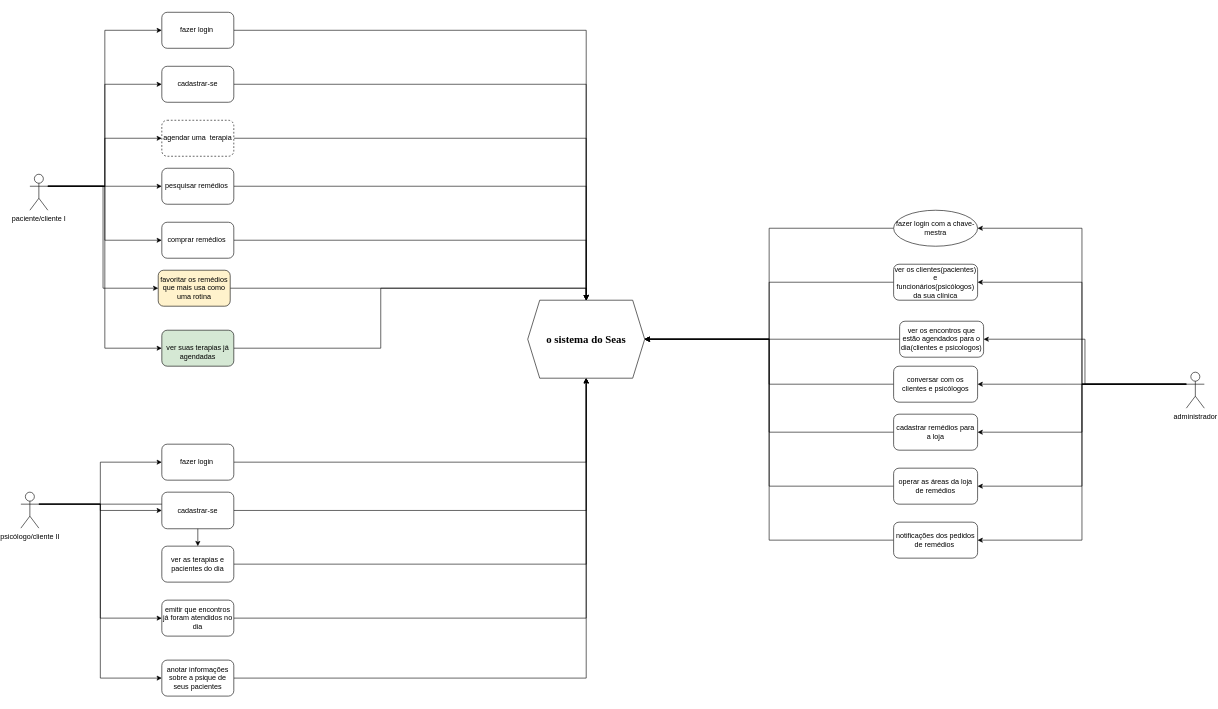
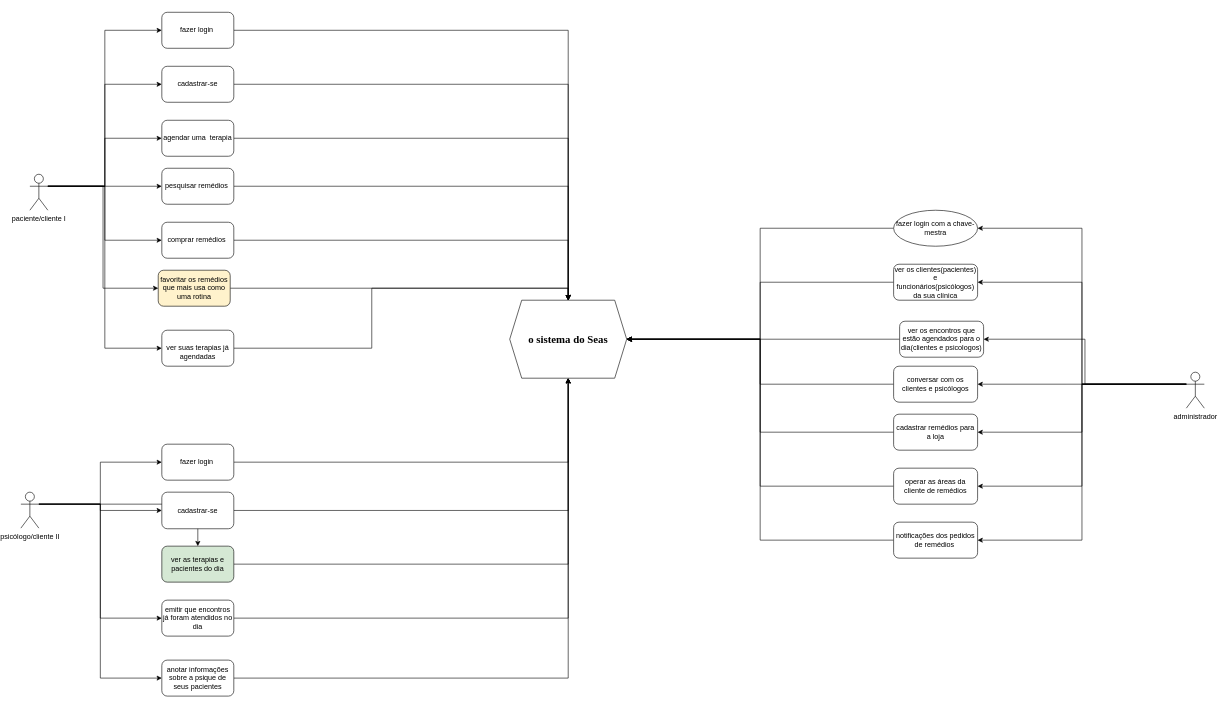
node "agendar uma terapia": style dashed -> solid
node "o sistema do Seas": moved (586, 339) -> (568, 339)
node "ver suas terapias já agendadas": fillcolor #d5e8d4 -> #ffffff
node "operar as áreas da loja de remédios": label "operar as áreas da loja de remédios" -> "operar as áreas da cliente de remédios"
node "ver as terapias e pacientes do dia": fillcolor #ffffff -> #d5e8d4
